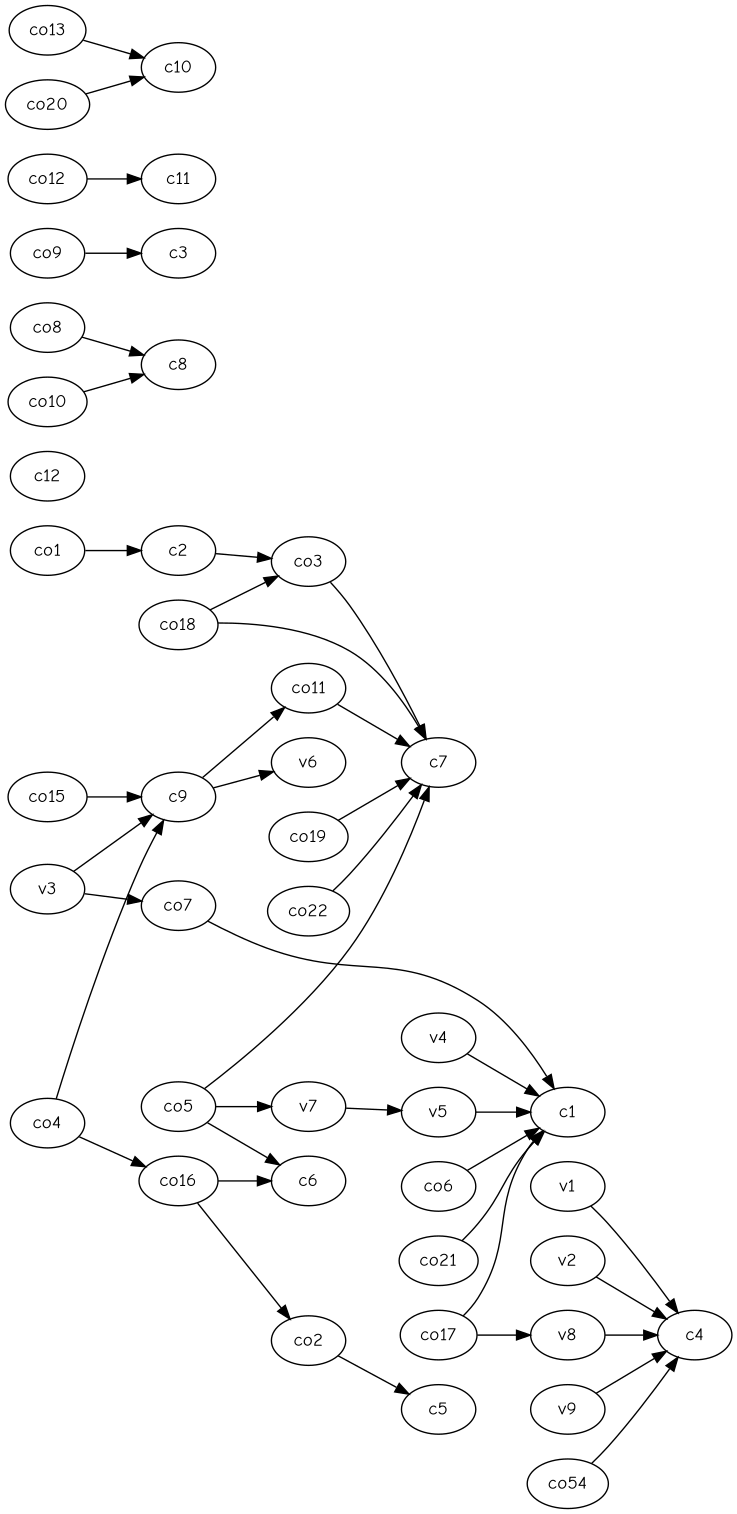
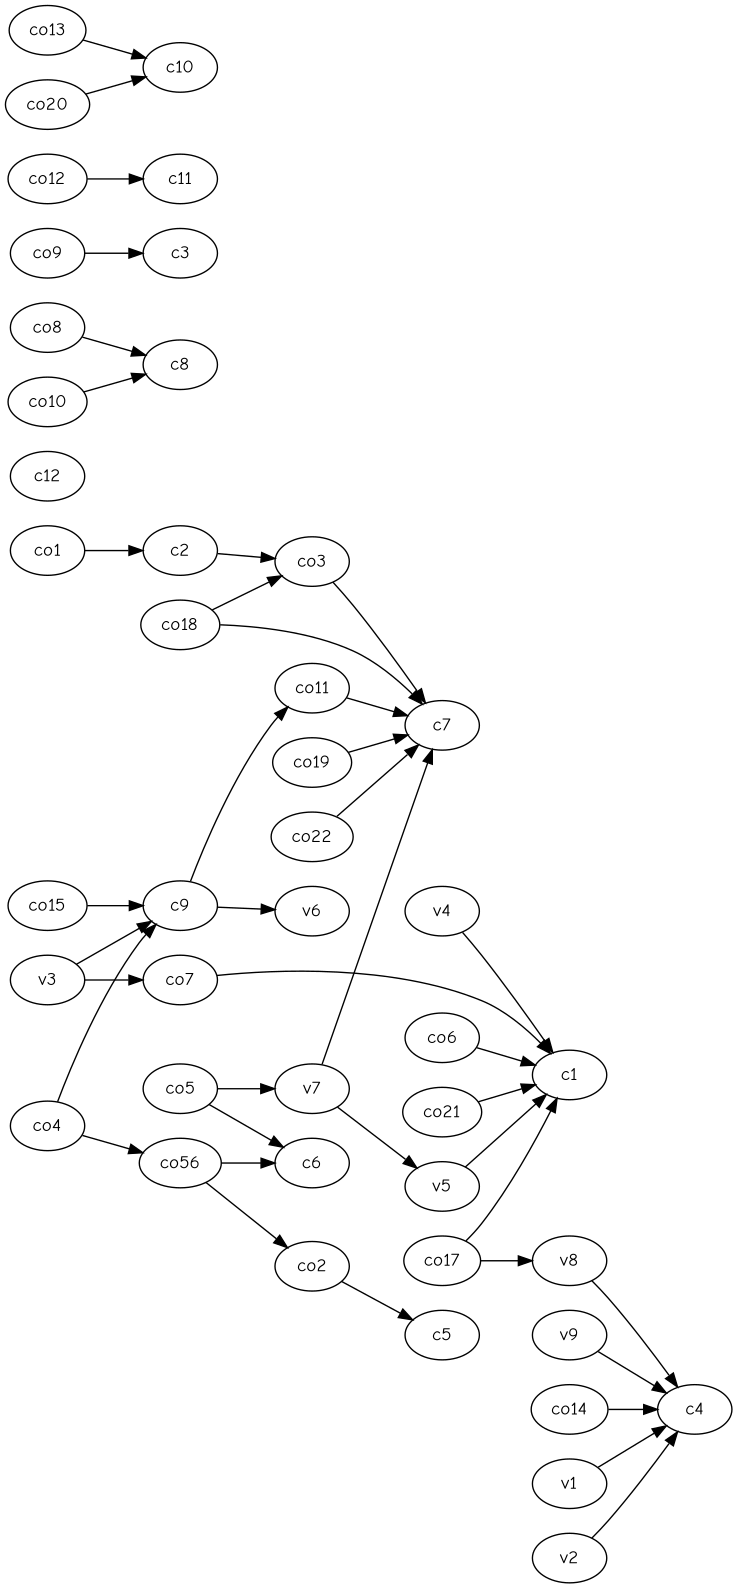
edge "co5" -> "c7": now "v7" -> "c7"
node "co16": label "co16" -> "co56"
node "co54": label "co54" -> "co14"
